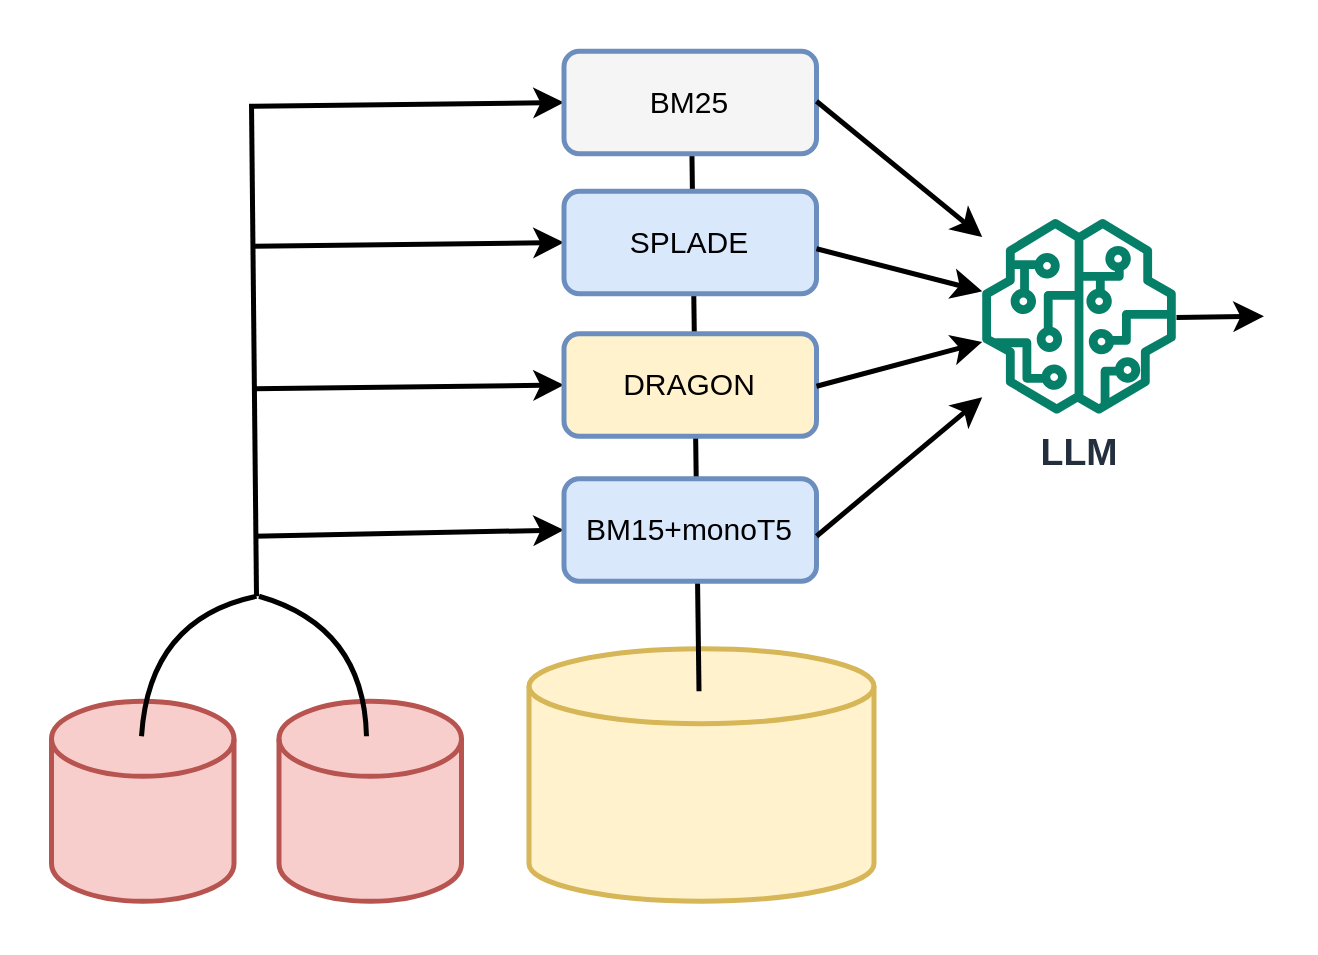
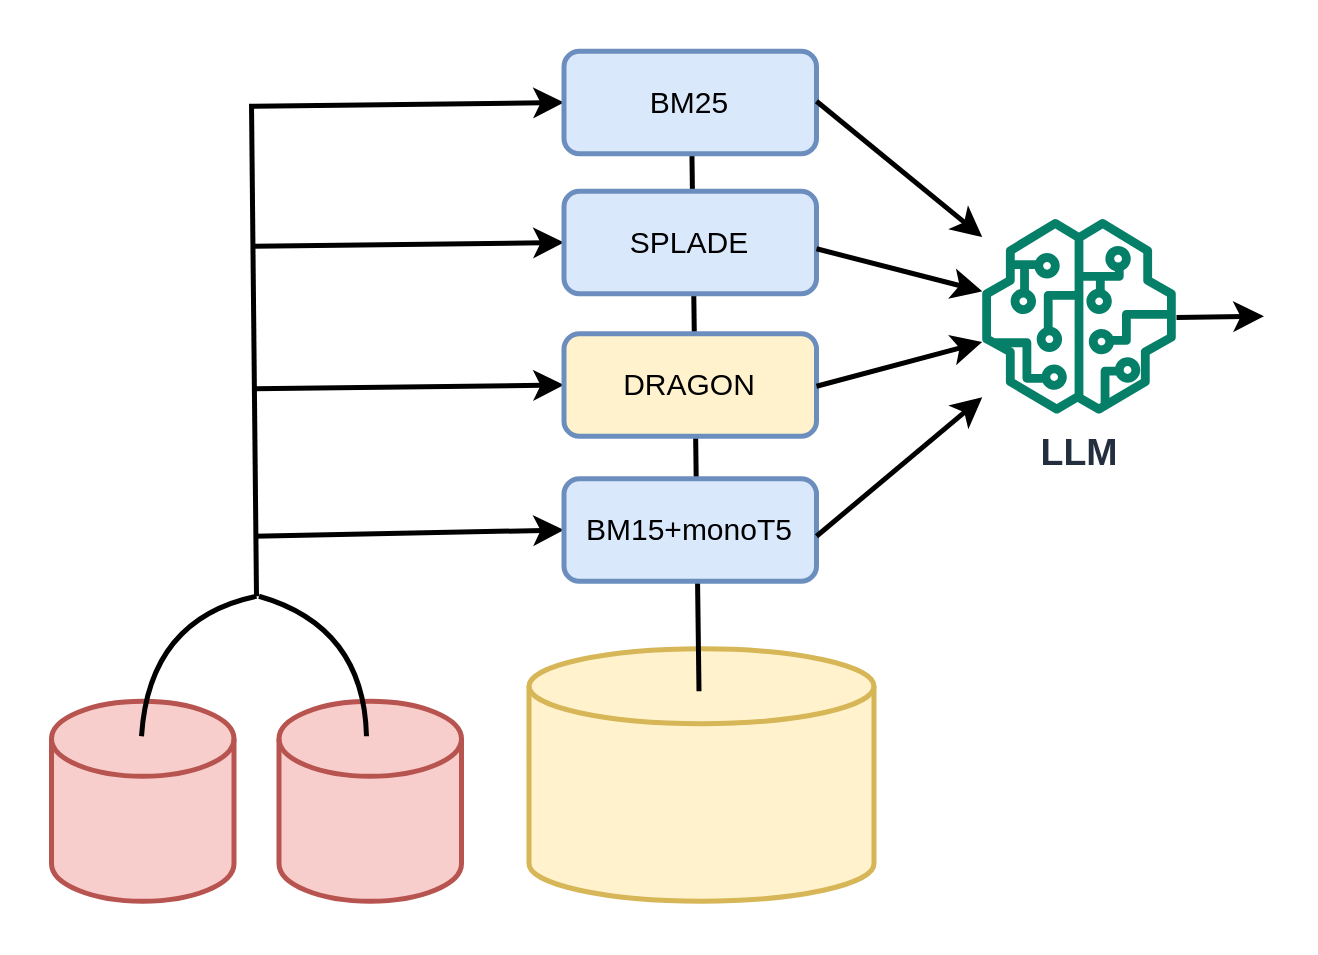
node "BM25": fillcolor #f5f5f5 -> #dae8fc
